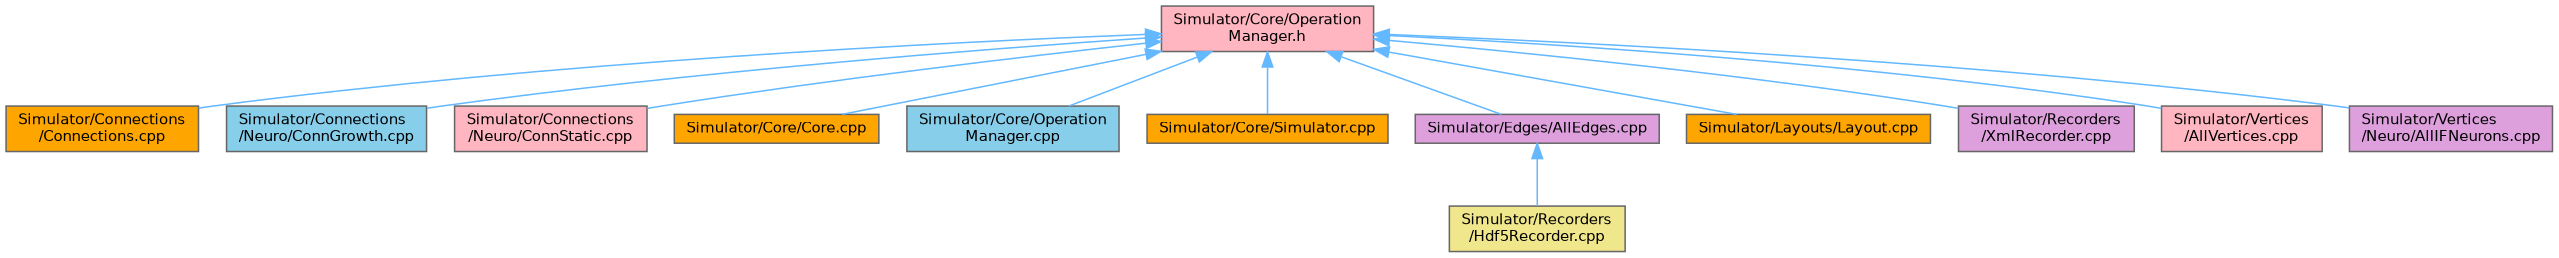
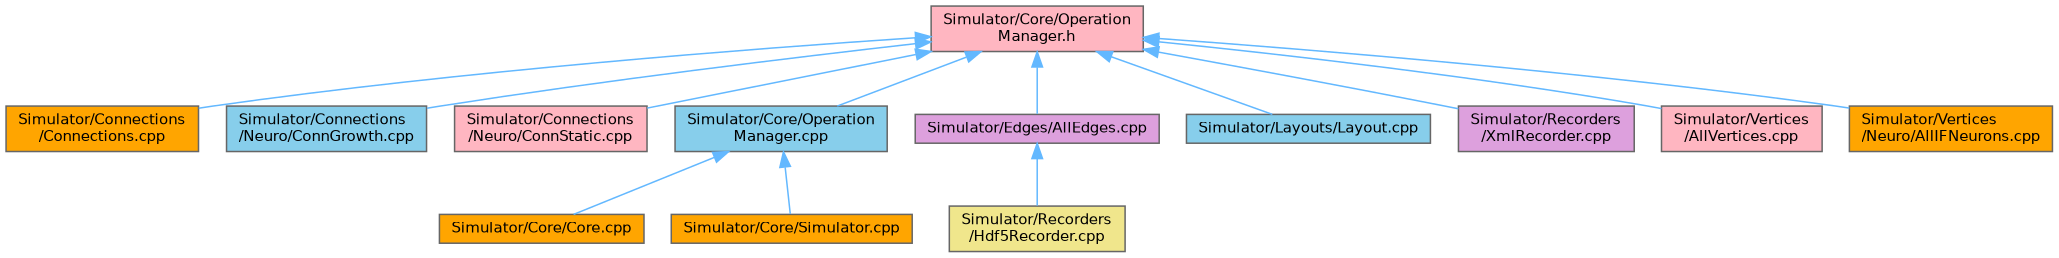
edge "Simulator/Core/Core.cpp" -> "Simulator/Core/Operation Manager.h": now "Simulator/Core/Core.cpp" -> "Simulator/Core/Operation Manager.cpp"
edge "Simulator/Core/Simulator.cpp" -> "Simulator/Core/Operation Manager.h": now "Simulator/Core/Simulator.cpp" -> "Simulator/Core/Operation Manager.cpp"
node "Simulator/Layouts/Layout.cpp": fillcolor orange -> skyblue
node "Simulator/Vertices /Neuro/AllIFNeurons.cpp": fillcolor plum -> orange
